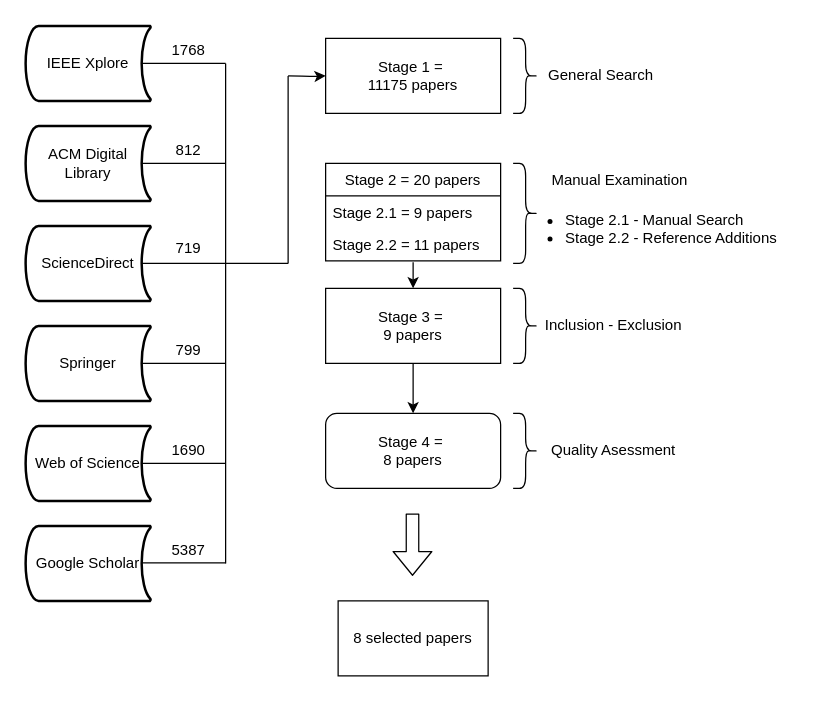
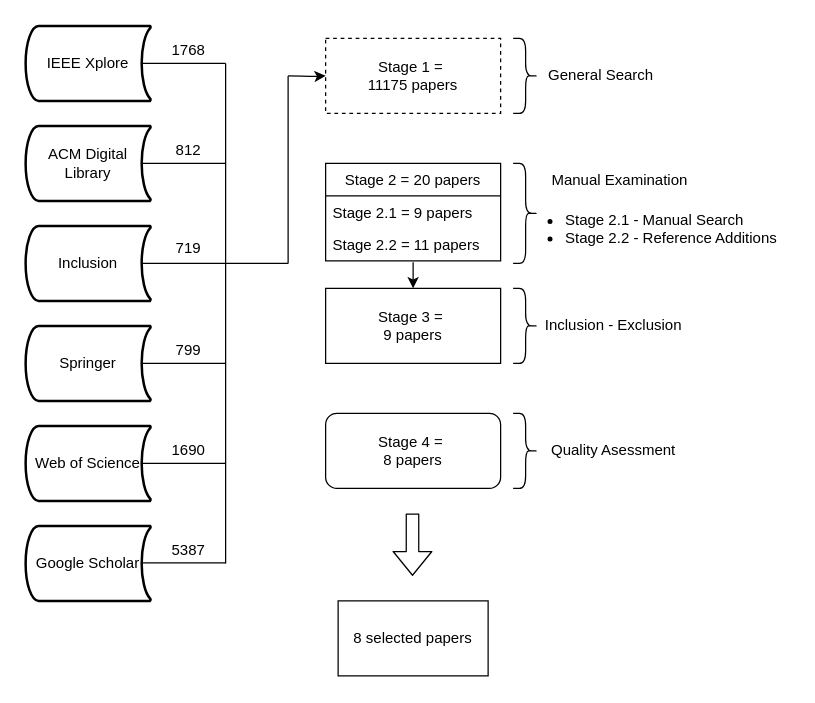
node "Stage 1 = 11175 papers": style solid -> dashed
node "ScienceDirect": label "ScienceDirect" -> "Inclusion"
edge "Stage 3 = 9 papers" -> "Stage 4 = 8 papers": removed
